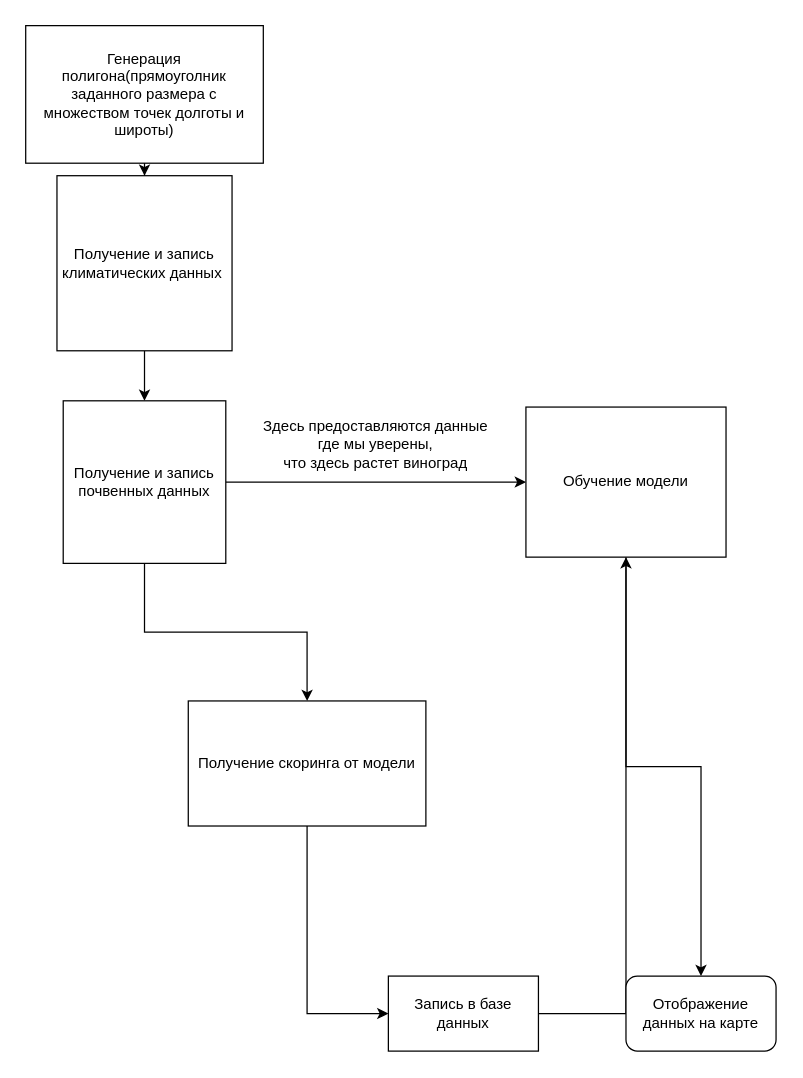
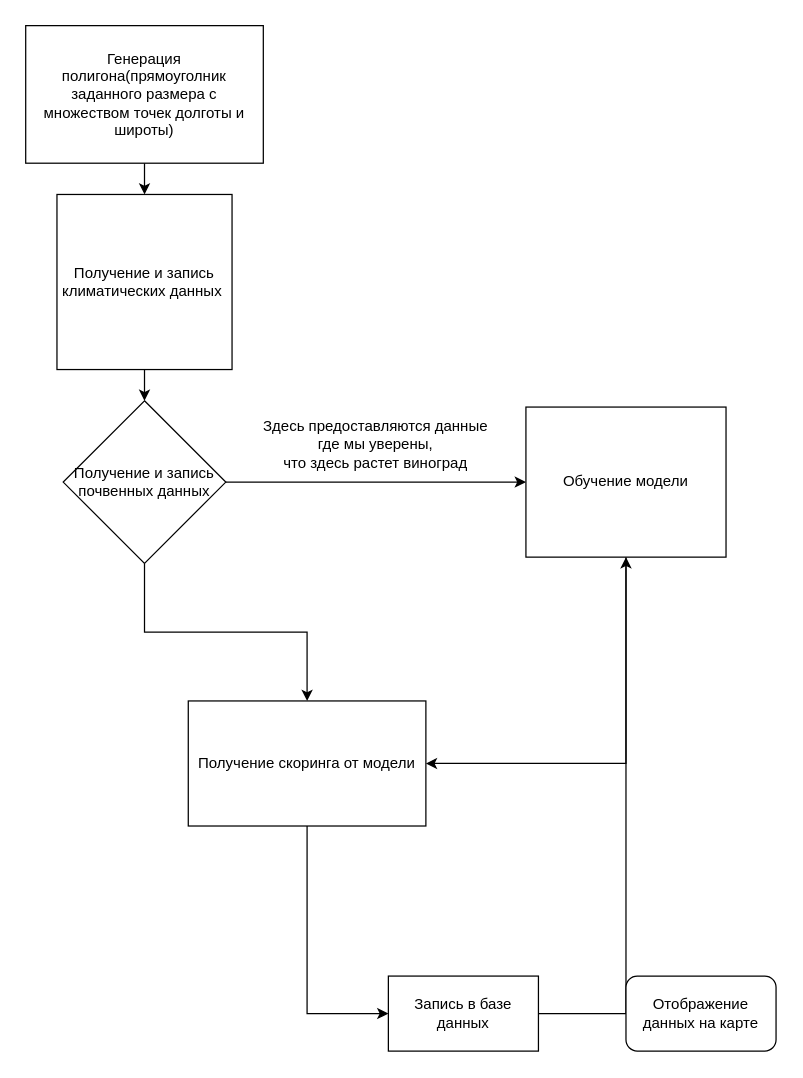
node "Получение и запись климатических данных": moved (144, 263) -> (144, 282)
node "Получение и запись почвенных данных": shape rectangle -> diamond
edge "Обучение модели" -> "Отображение данных на карте": now "Обучение модели" -> "Получение скоринга от модели"
